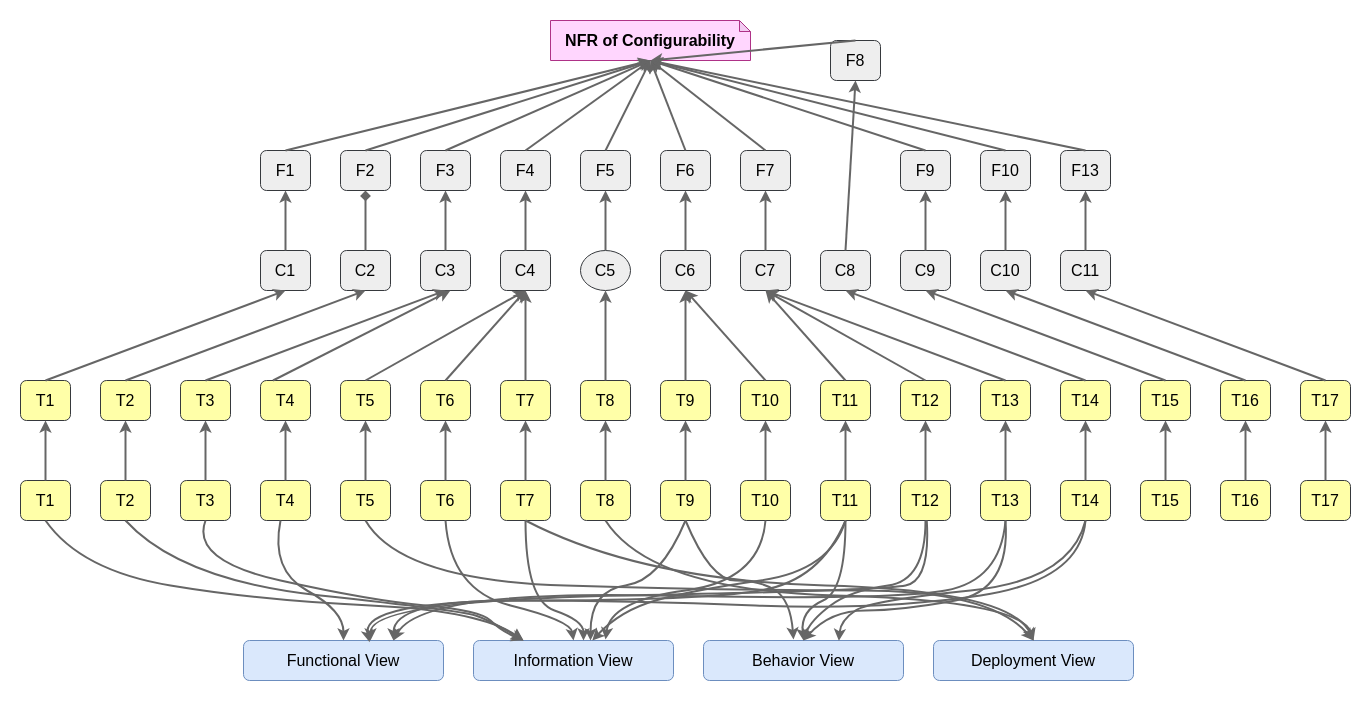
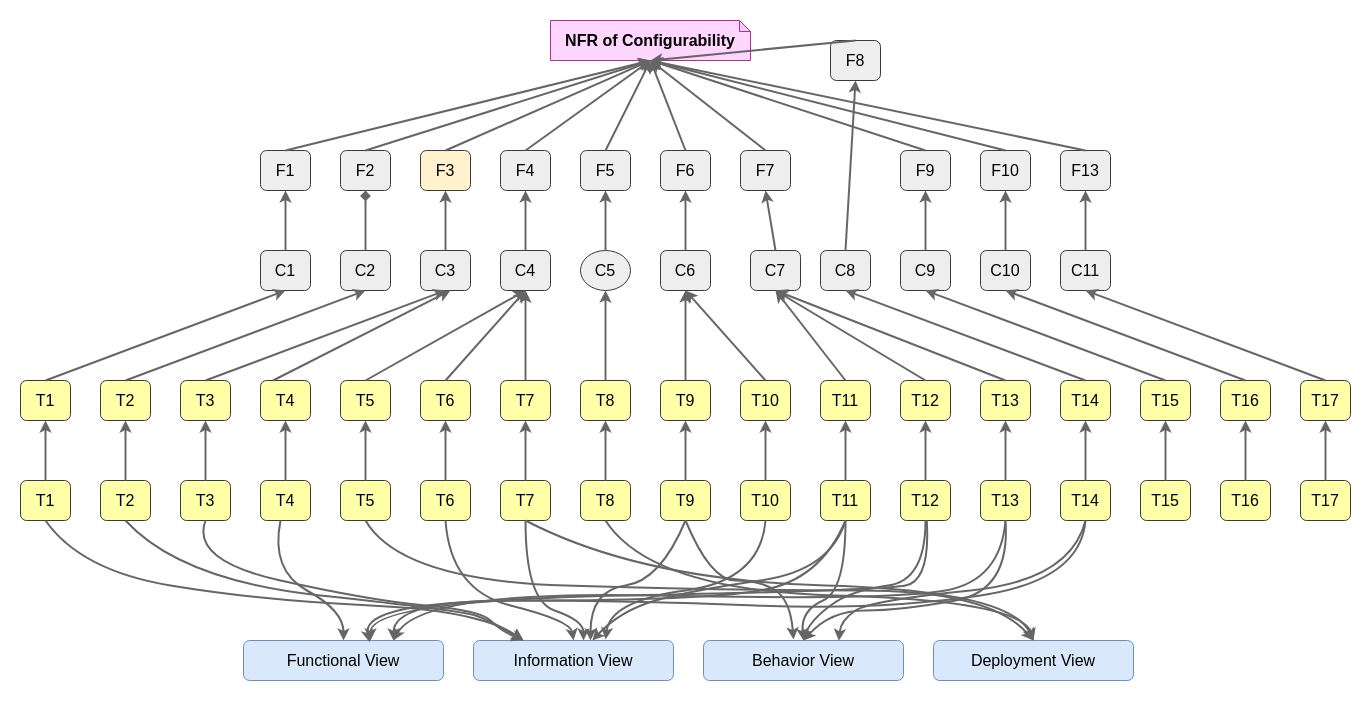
node "F3": fillcolor #eeeeee -> #fff2cc
node "C7": moved (766, 271) -> (776, 271)
